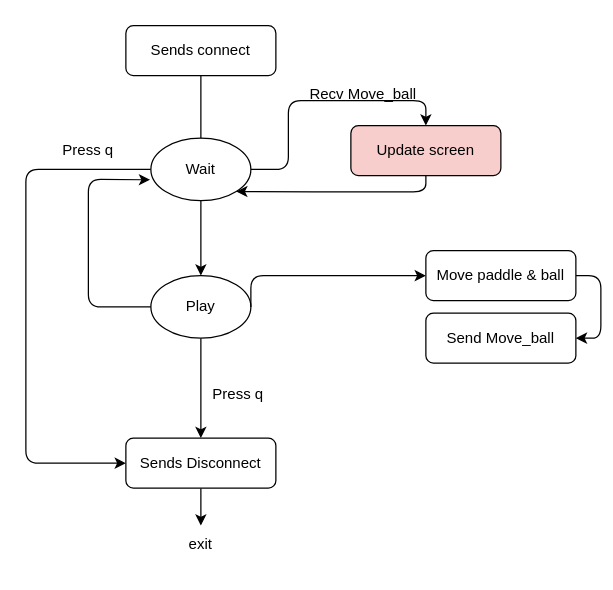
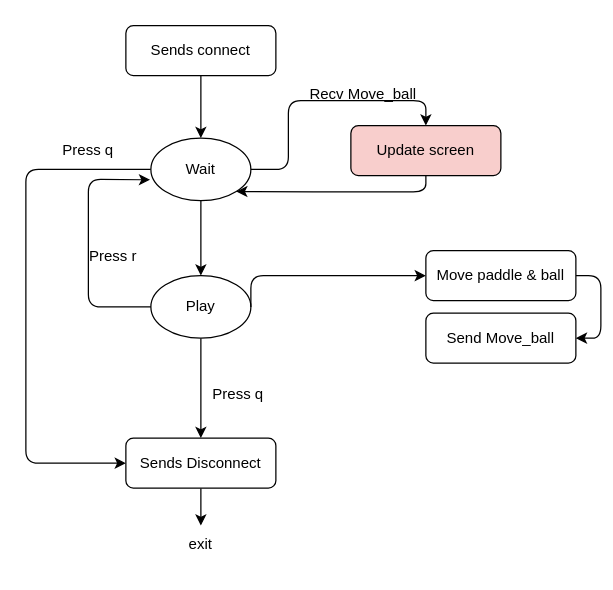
edge "Sends connect" -- "Wait": arrowhead none -> classic
node "Press r": added
